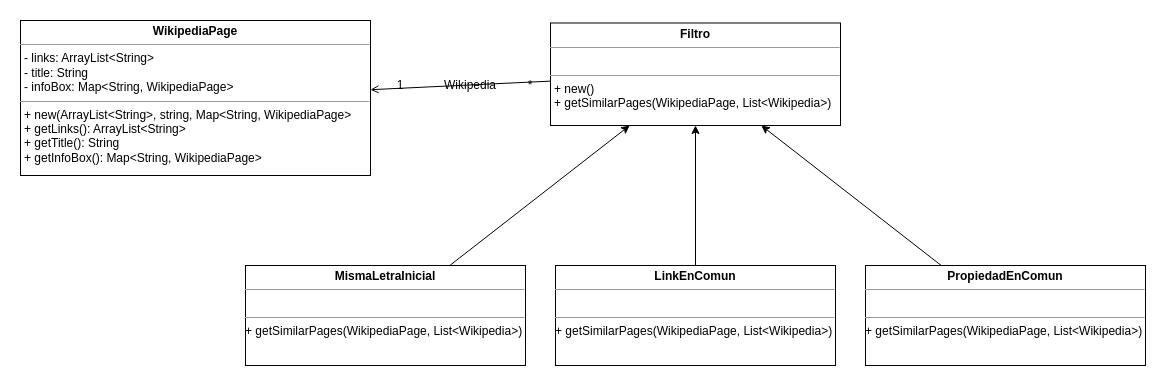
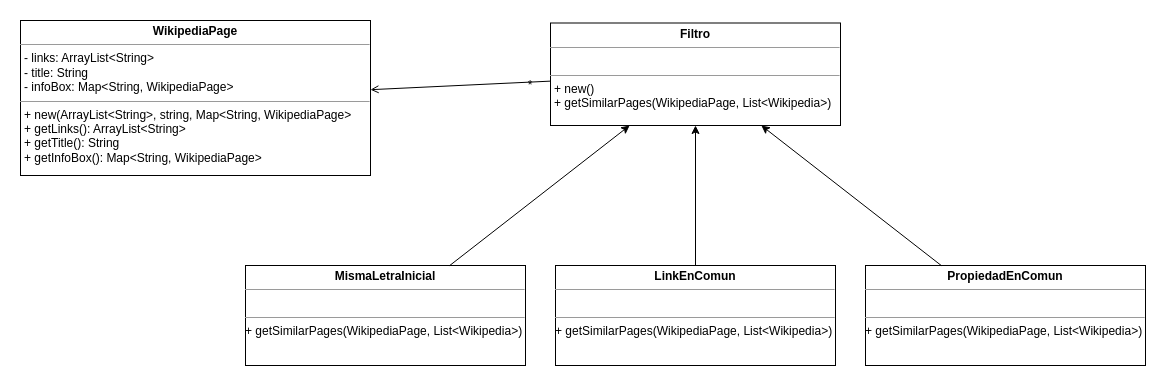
node "1": removed
node "Wikipedia": removed
